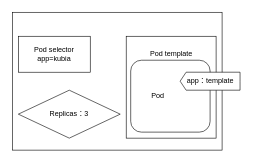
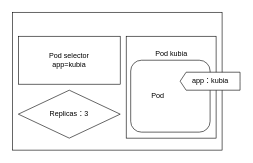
node "Pod selector app=kubia": size 72x36 -> 102x48
node "Pod template": label "Pod template" -> "Pod kubia"
node "app：template": label "app：template" -> "app：kubia"
